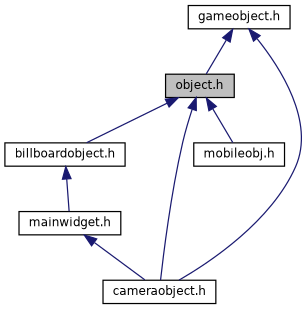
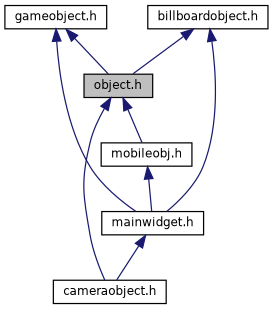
edge "billboardobject.h" -> "object.h": reversed
edge "cameraobject.h" -> "gameobject.h": now "mainwidget.h" -> "gameobject.h"
edge "mainwidget.h" -> "mobileobj.h": added
